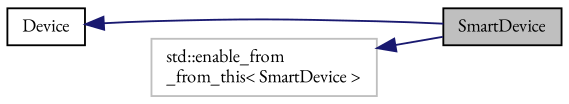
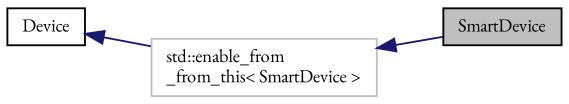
edge "SmartDevice" -> "Device": now "std::enable_from _from_this< SmartDevice >" -> "Device"
